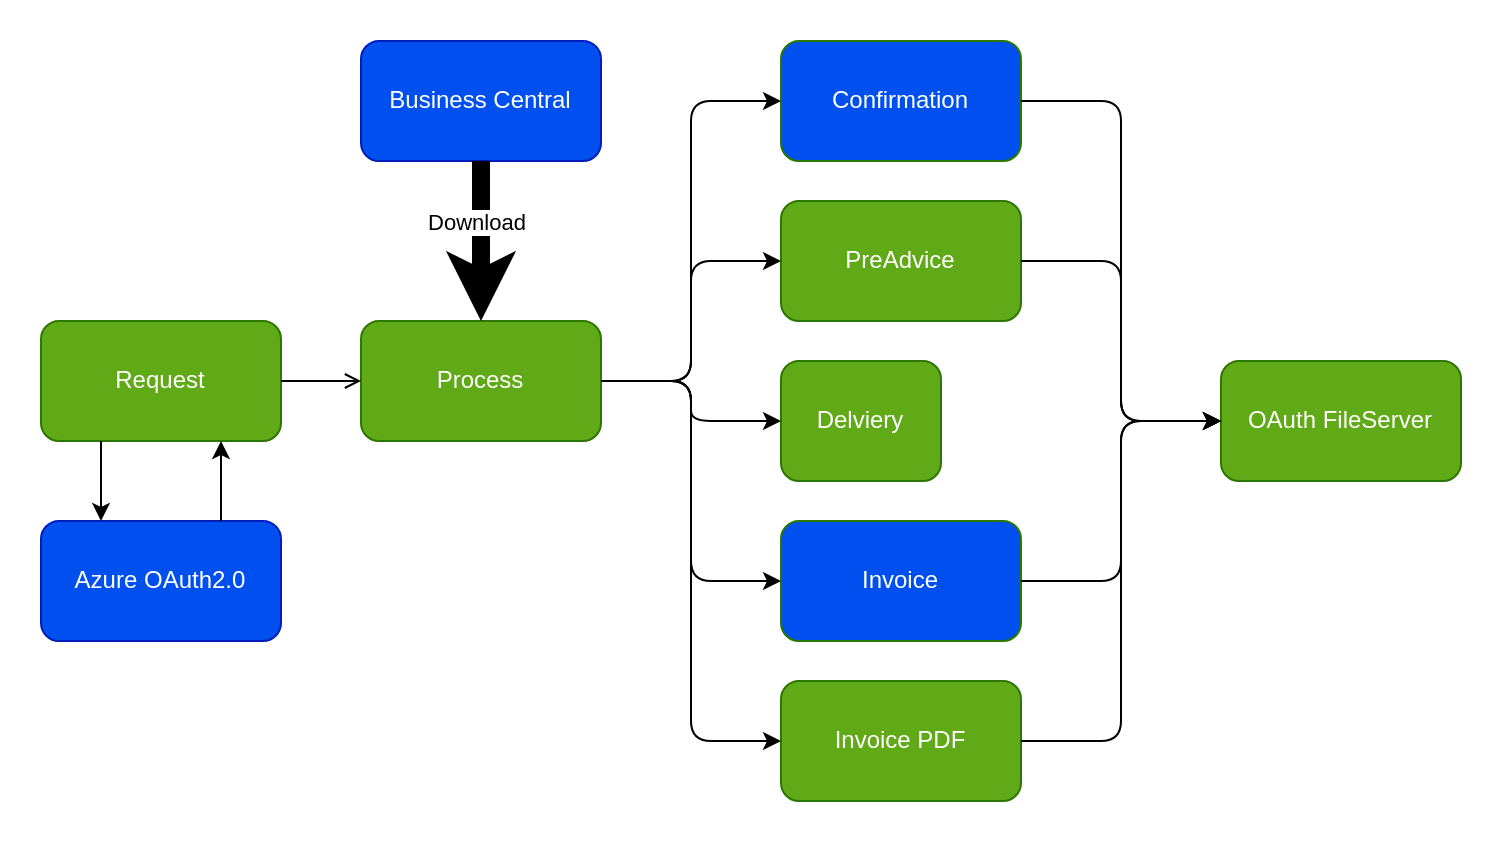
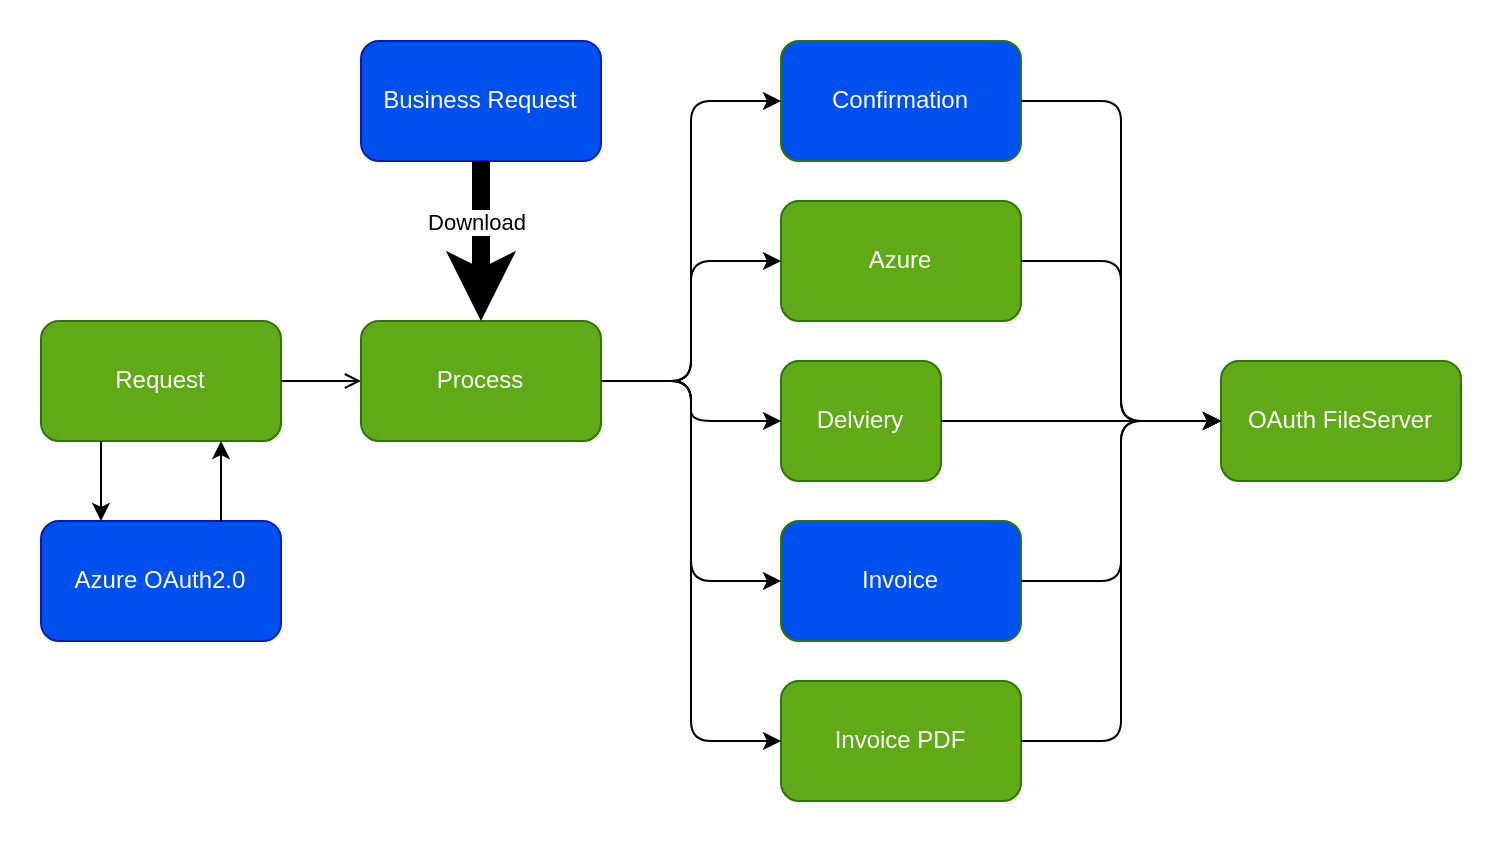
node "Business Central": label "Business Central" -> "Business Request"
node "PreAdvice": label "PreAdvice" -> "Azure"
edge "Delviery" -> "OAuth FileServer": added
